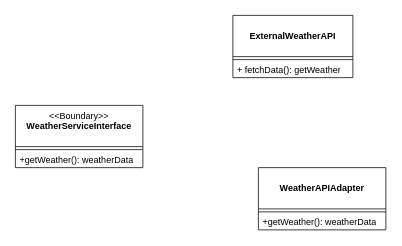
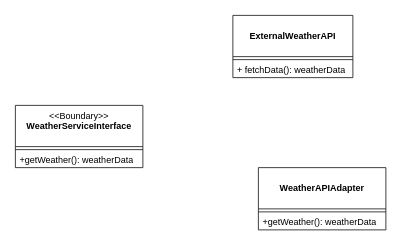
node "+ fetchData(): getWeather": label "+ fetchData(): getWeather" -> "+ fetchData(): weatherData"
